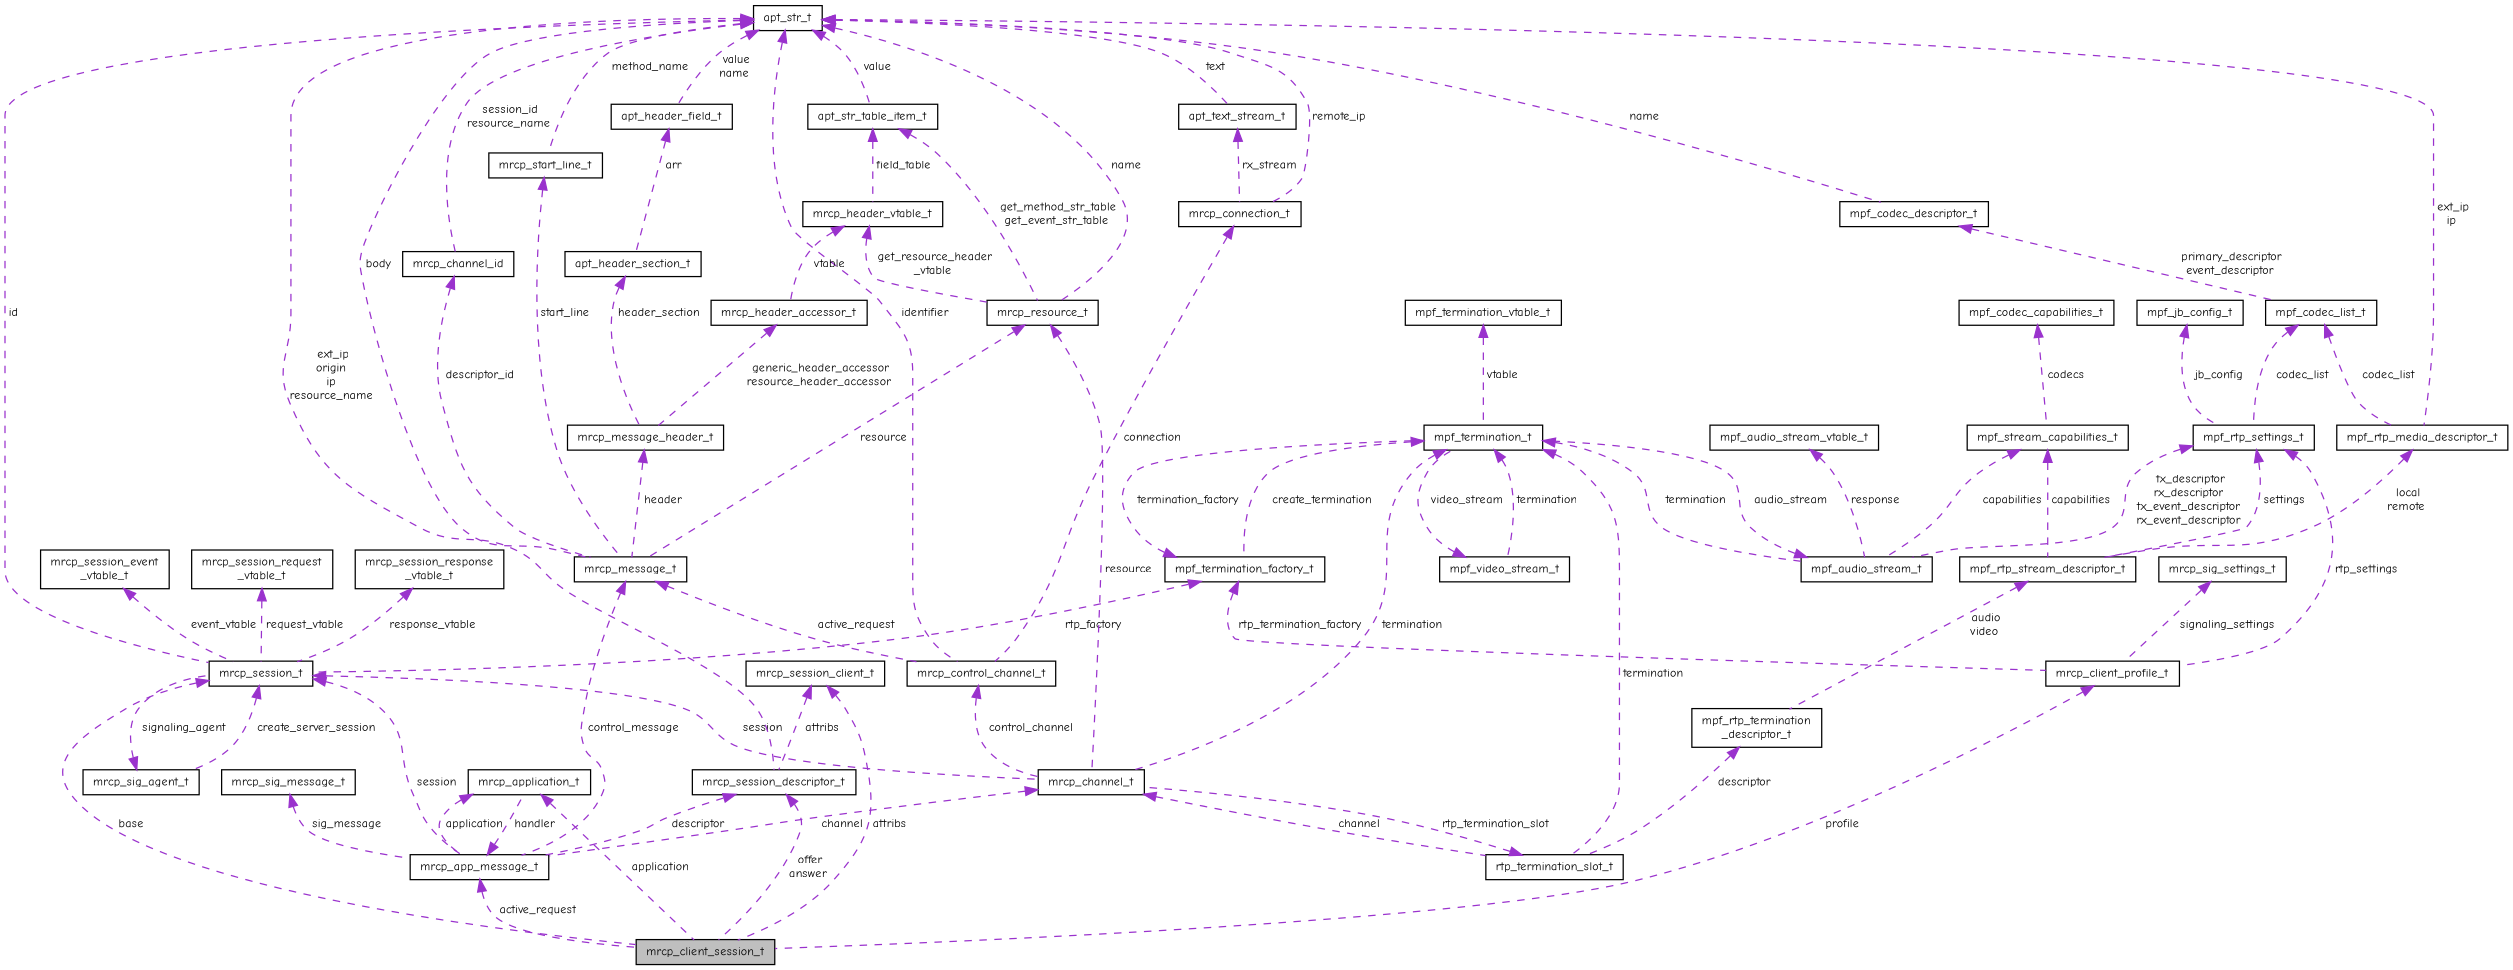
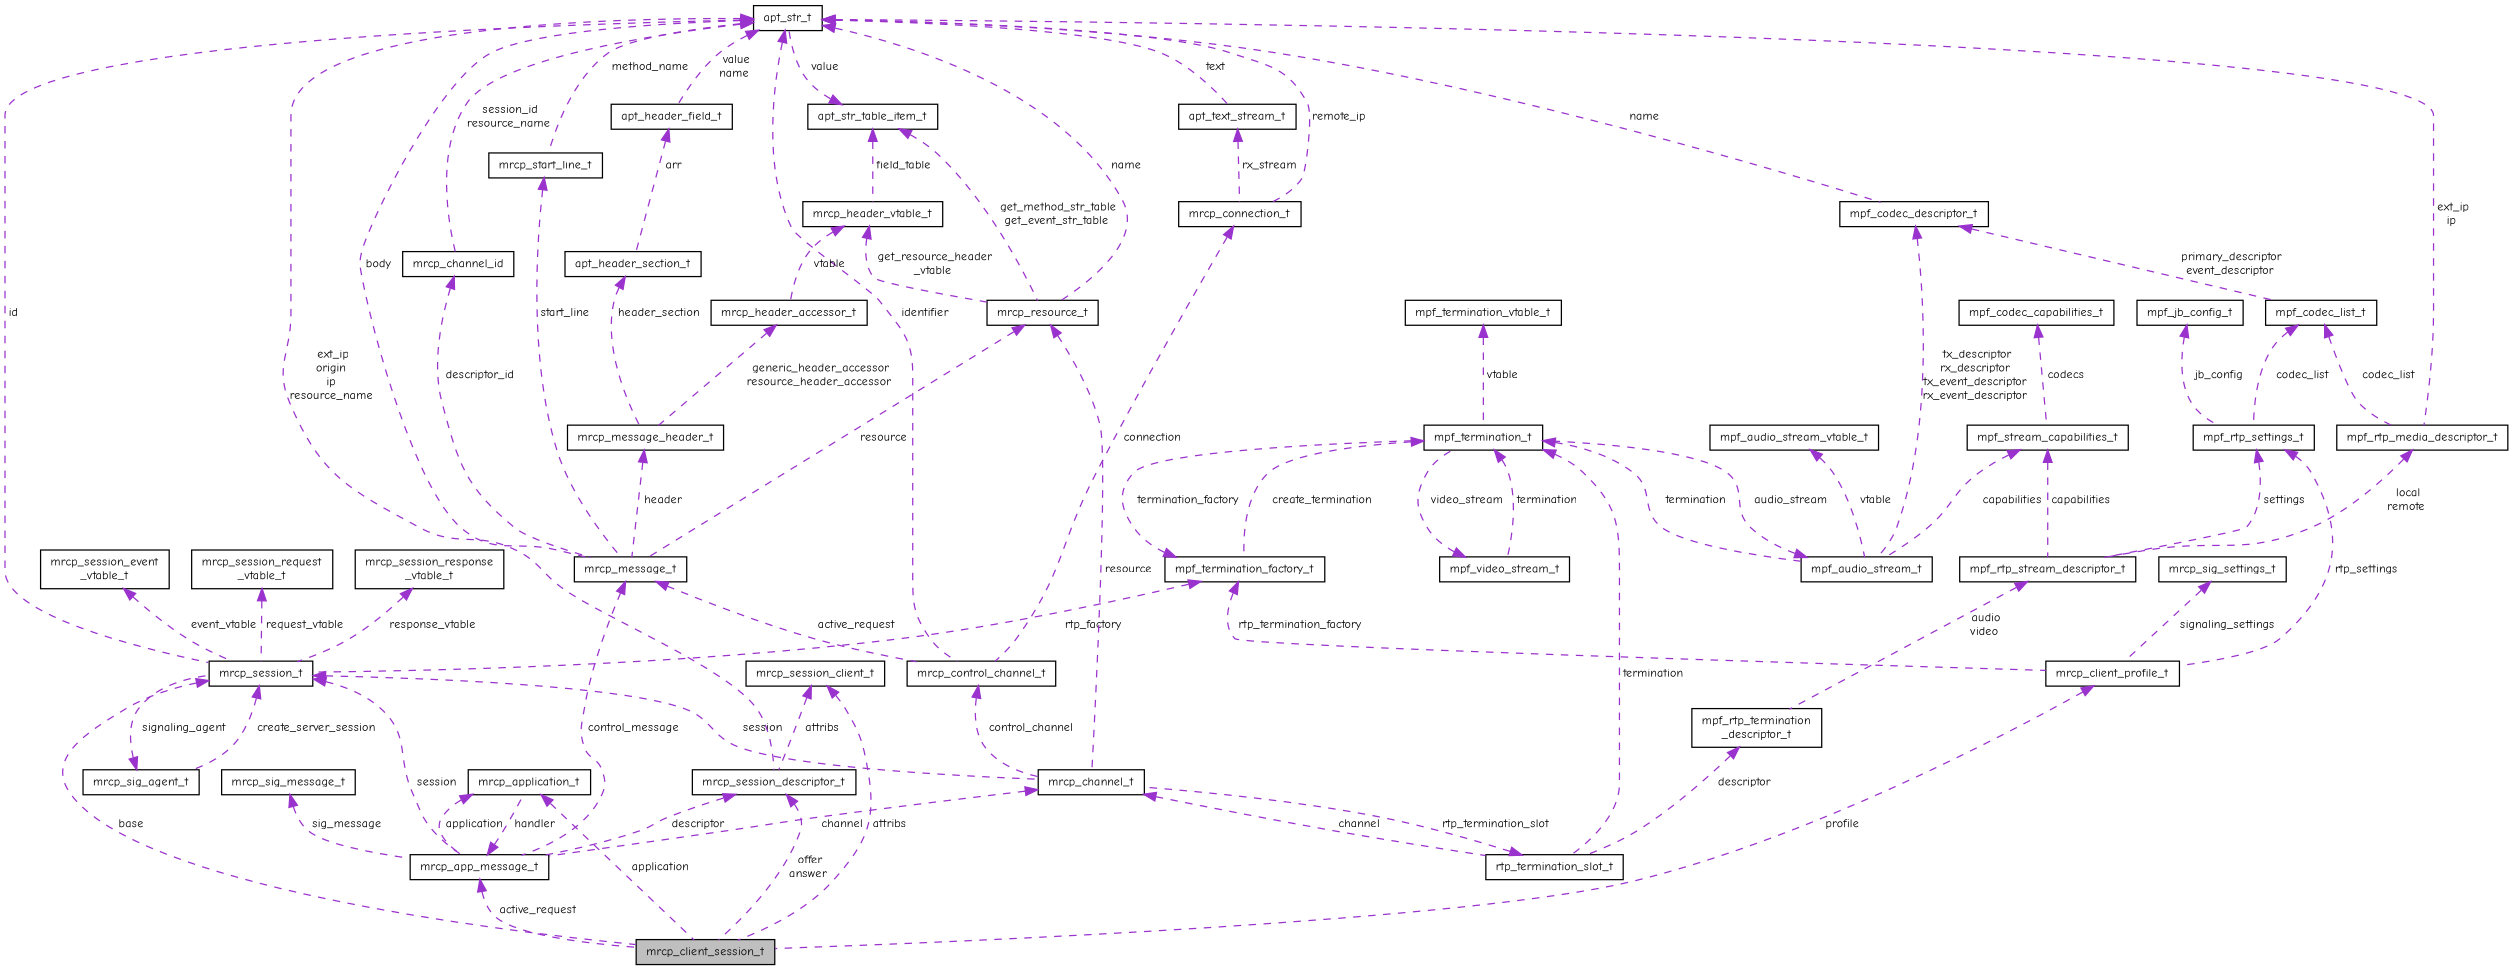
edge "apt_str_table_item_t" -> "apt_str_t": reversed
edge "mpf_audio_stream_t" -> "mpf_audio_stream_vtable_t": label " response" -> " vtable"
edge "mpf_audio_stream_t" -> "mpf_rtp_settings_t": now "mpf_audio_stream_t" -> "mpf_codec_descriptor_t"
edge "mrcp_channel_t" -> "mpf_termination_t": removed, label "termination"
